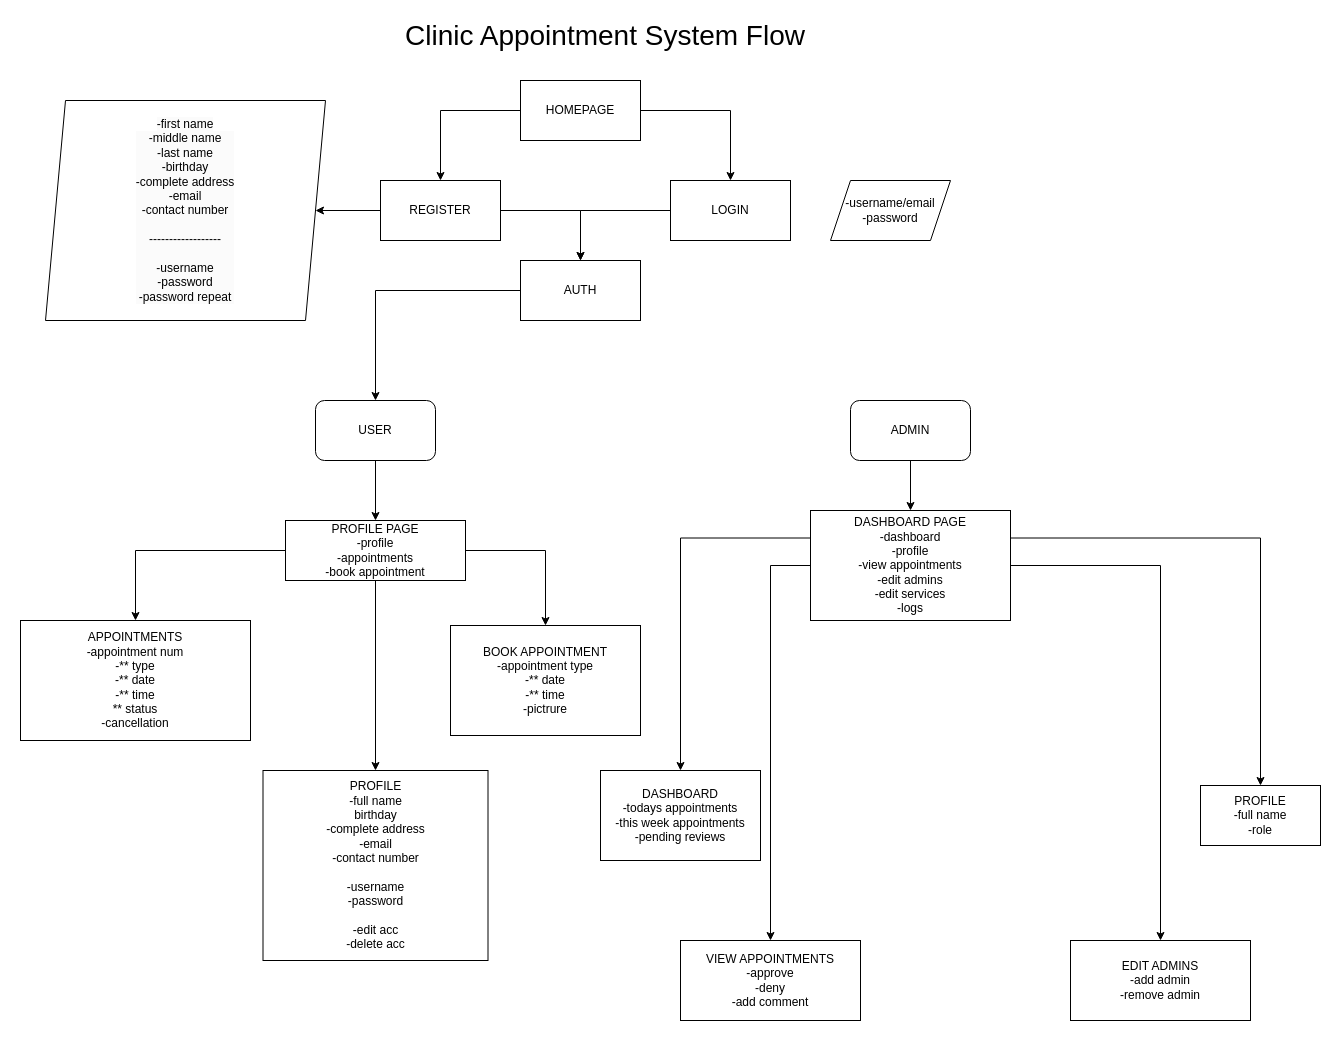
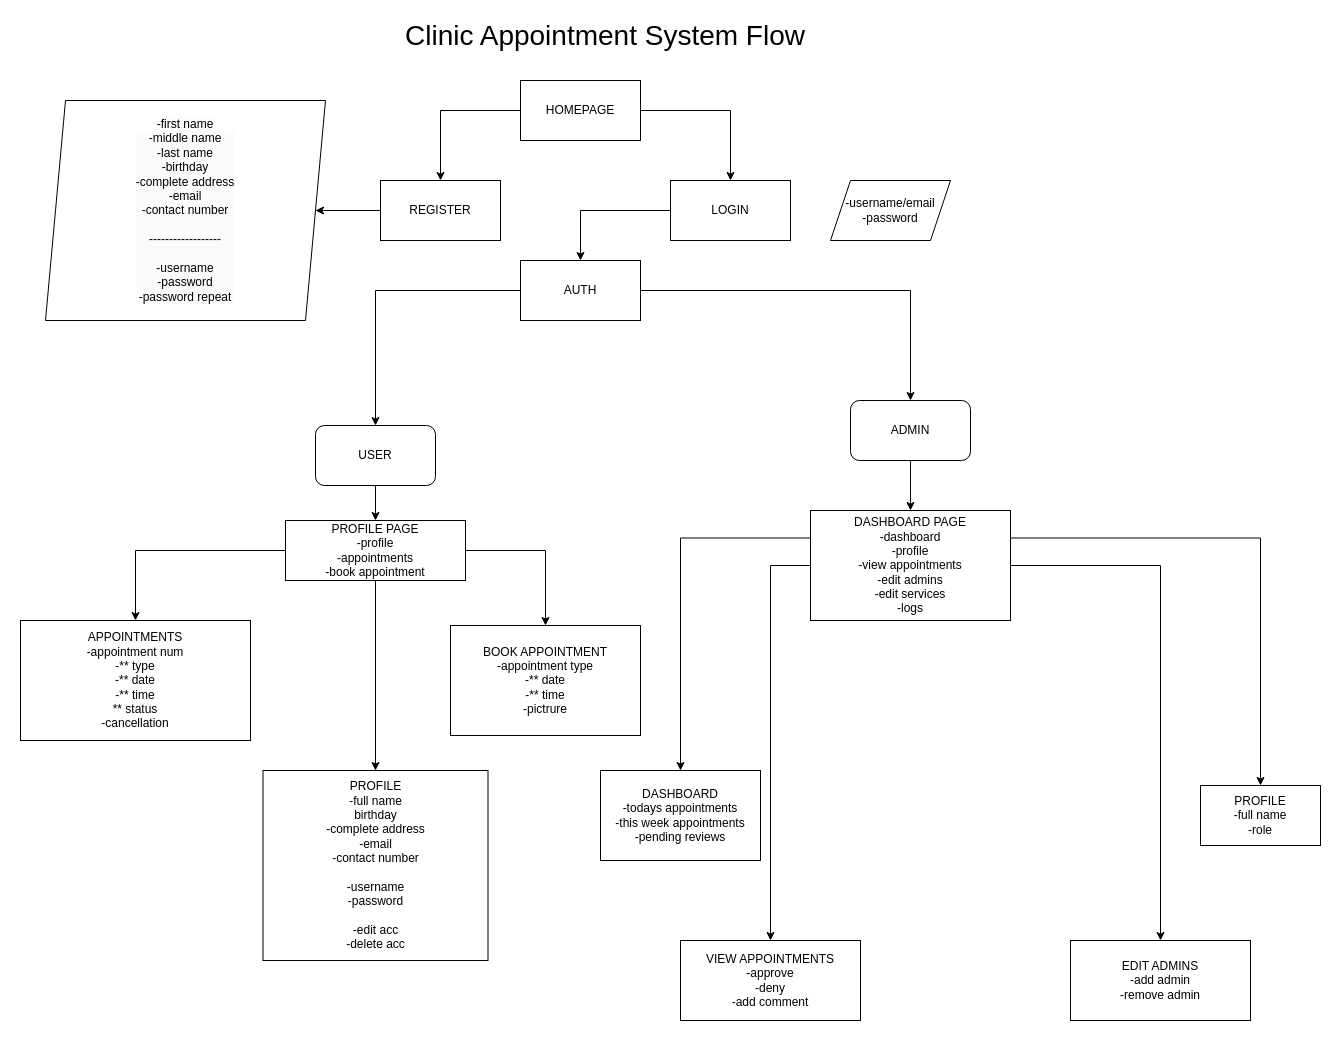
edge "REGISTER" -> "AUTH": removed
edge "AUTH" -> "ADMIN": added
node "USER": moved (376, 431) -> (376, 456)
